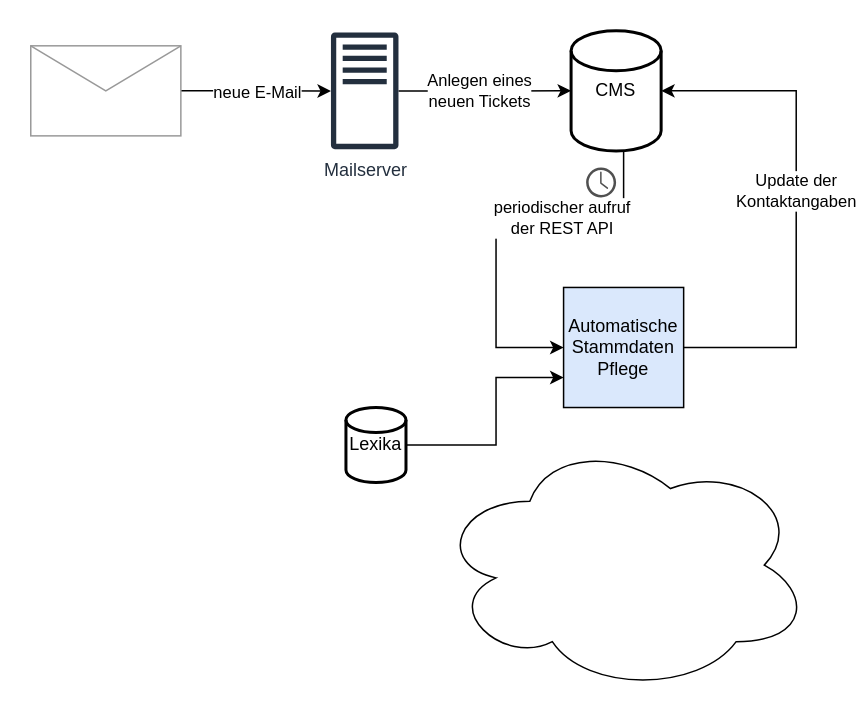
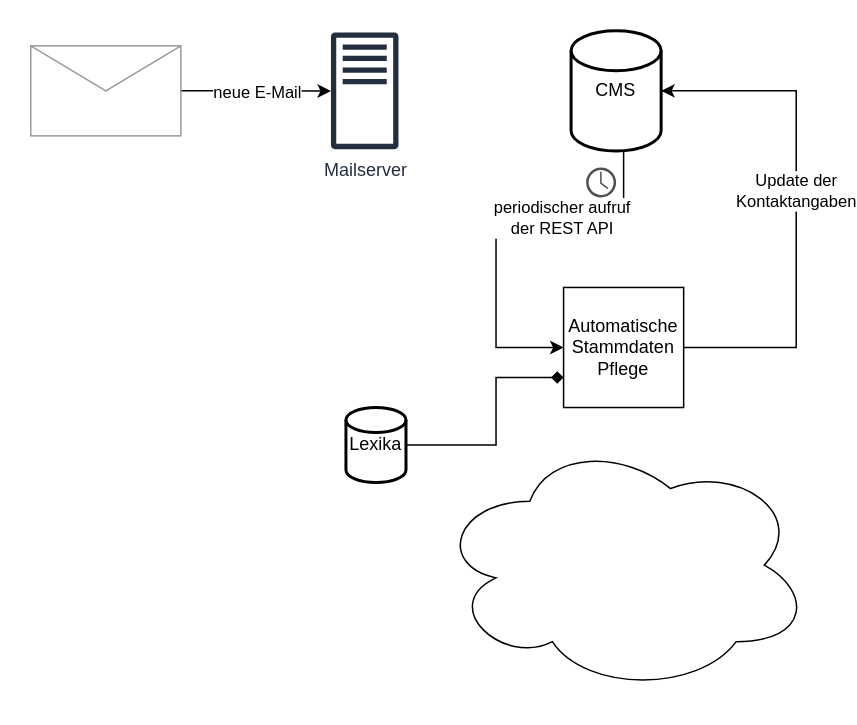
edge "Mailserver" -> "CMS": removed, label "Anlegen eines neuen Tickets"
node "Automatische Stammdaten Pflege": fillcolor #dae8fc -> #ffffff
edge "Lexika" -> "Automatische Stammdaten Pflege": arrowhead classic -> diamond
